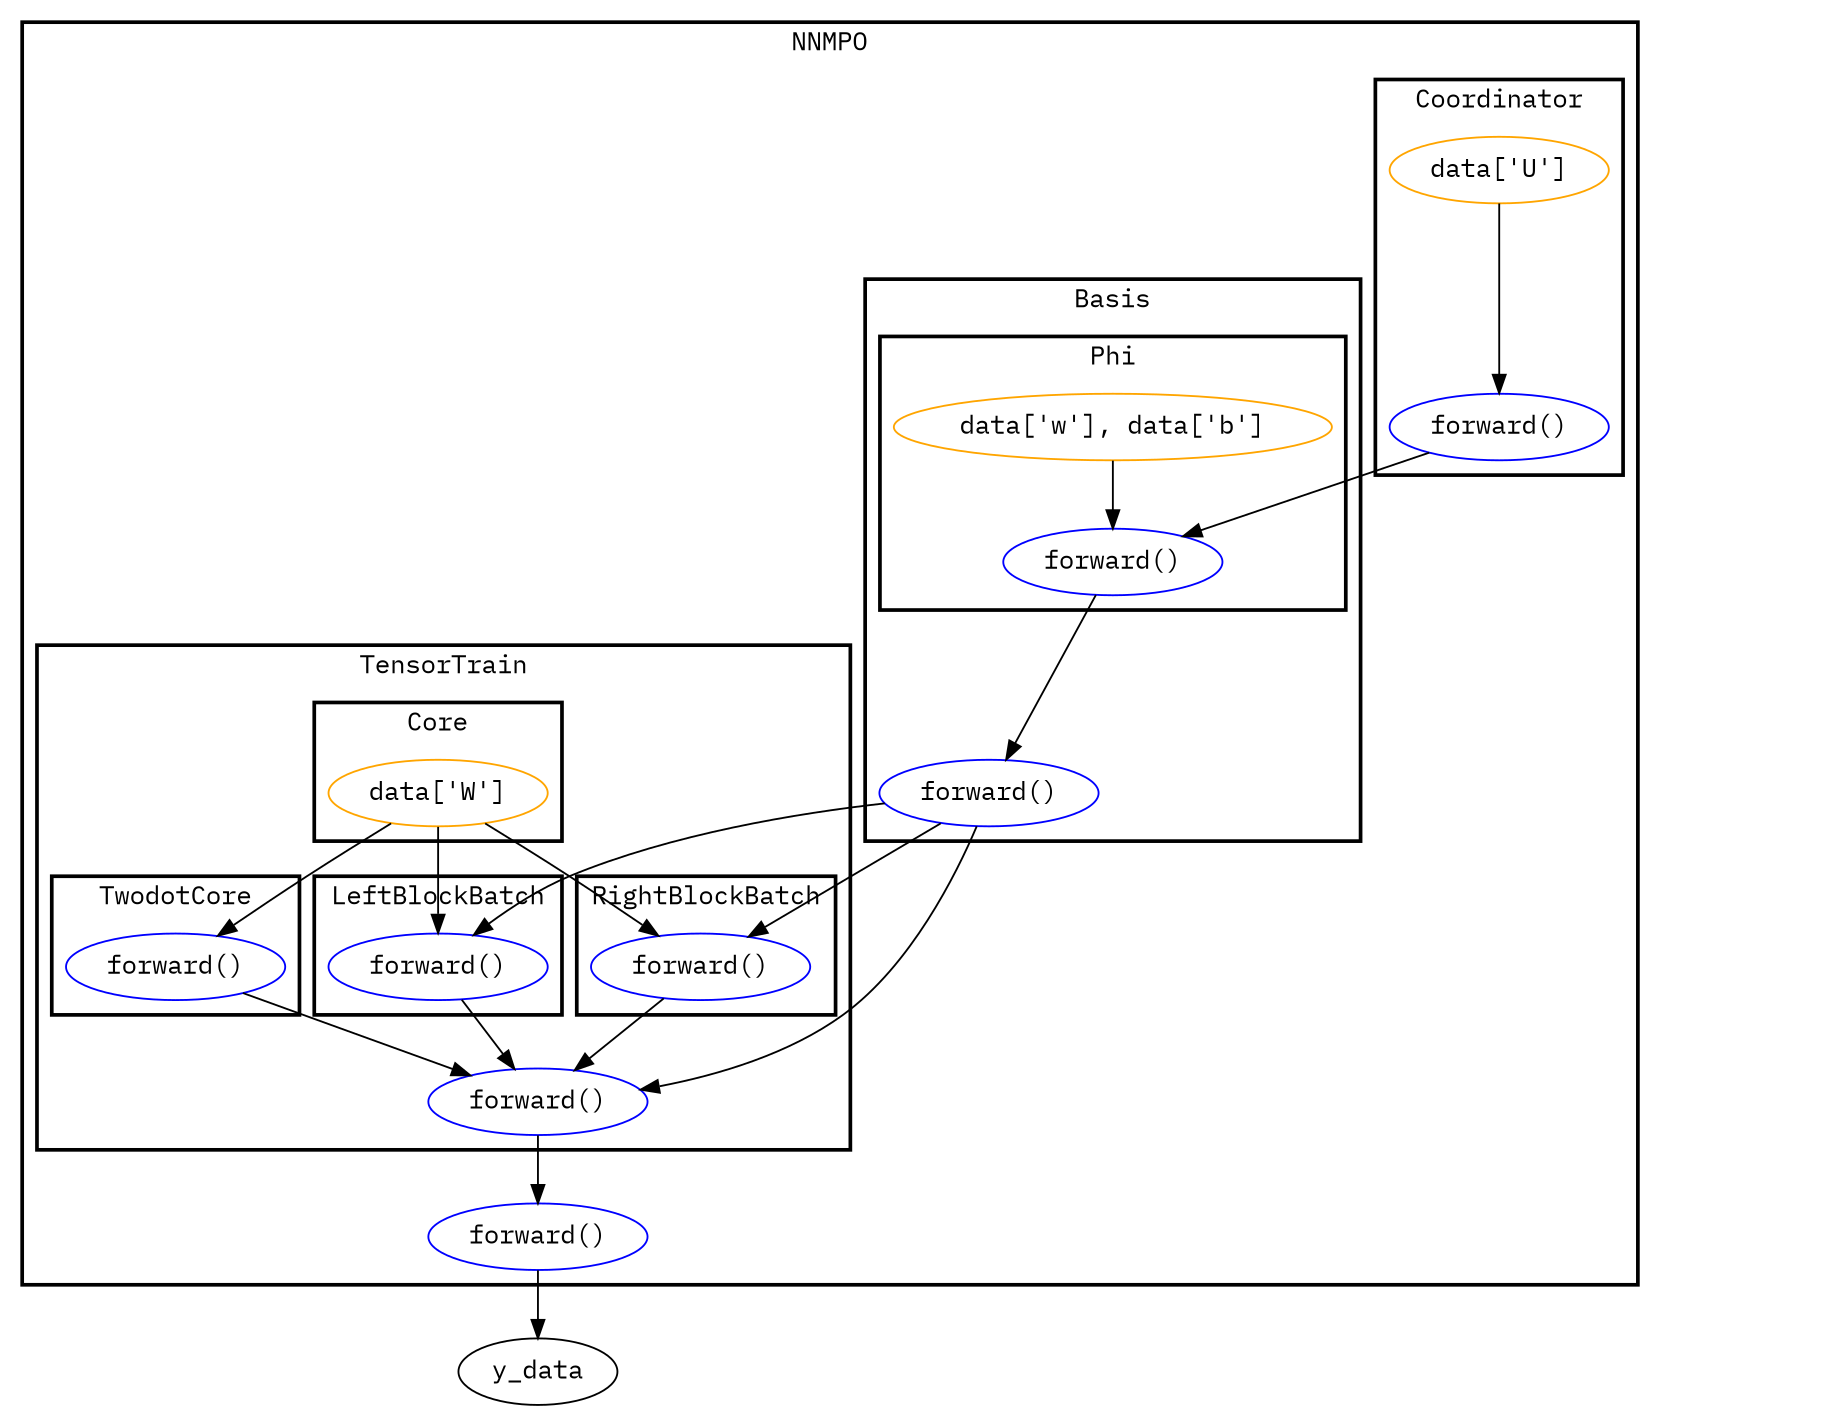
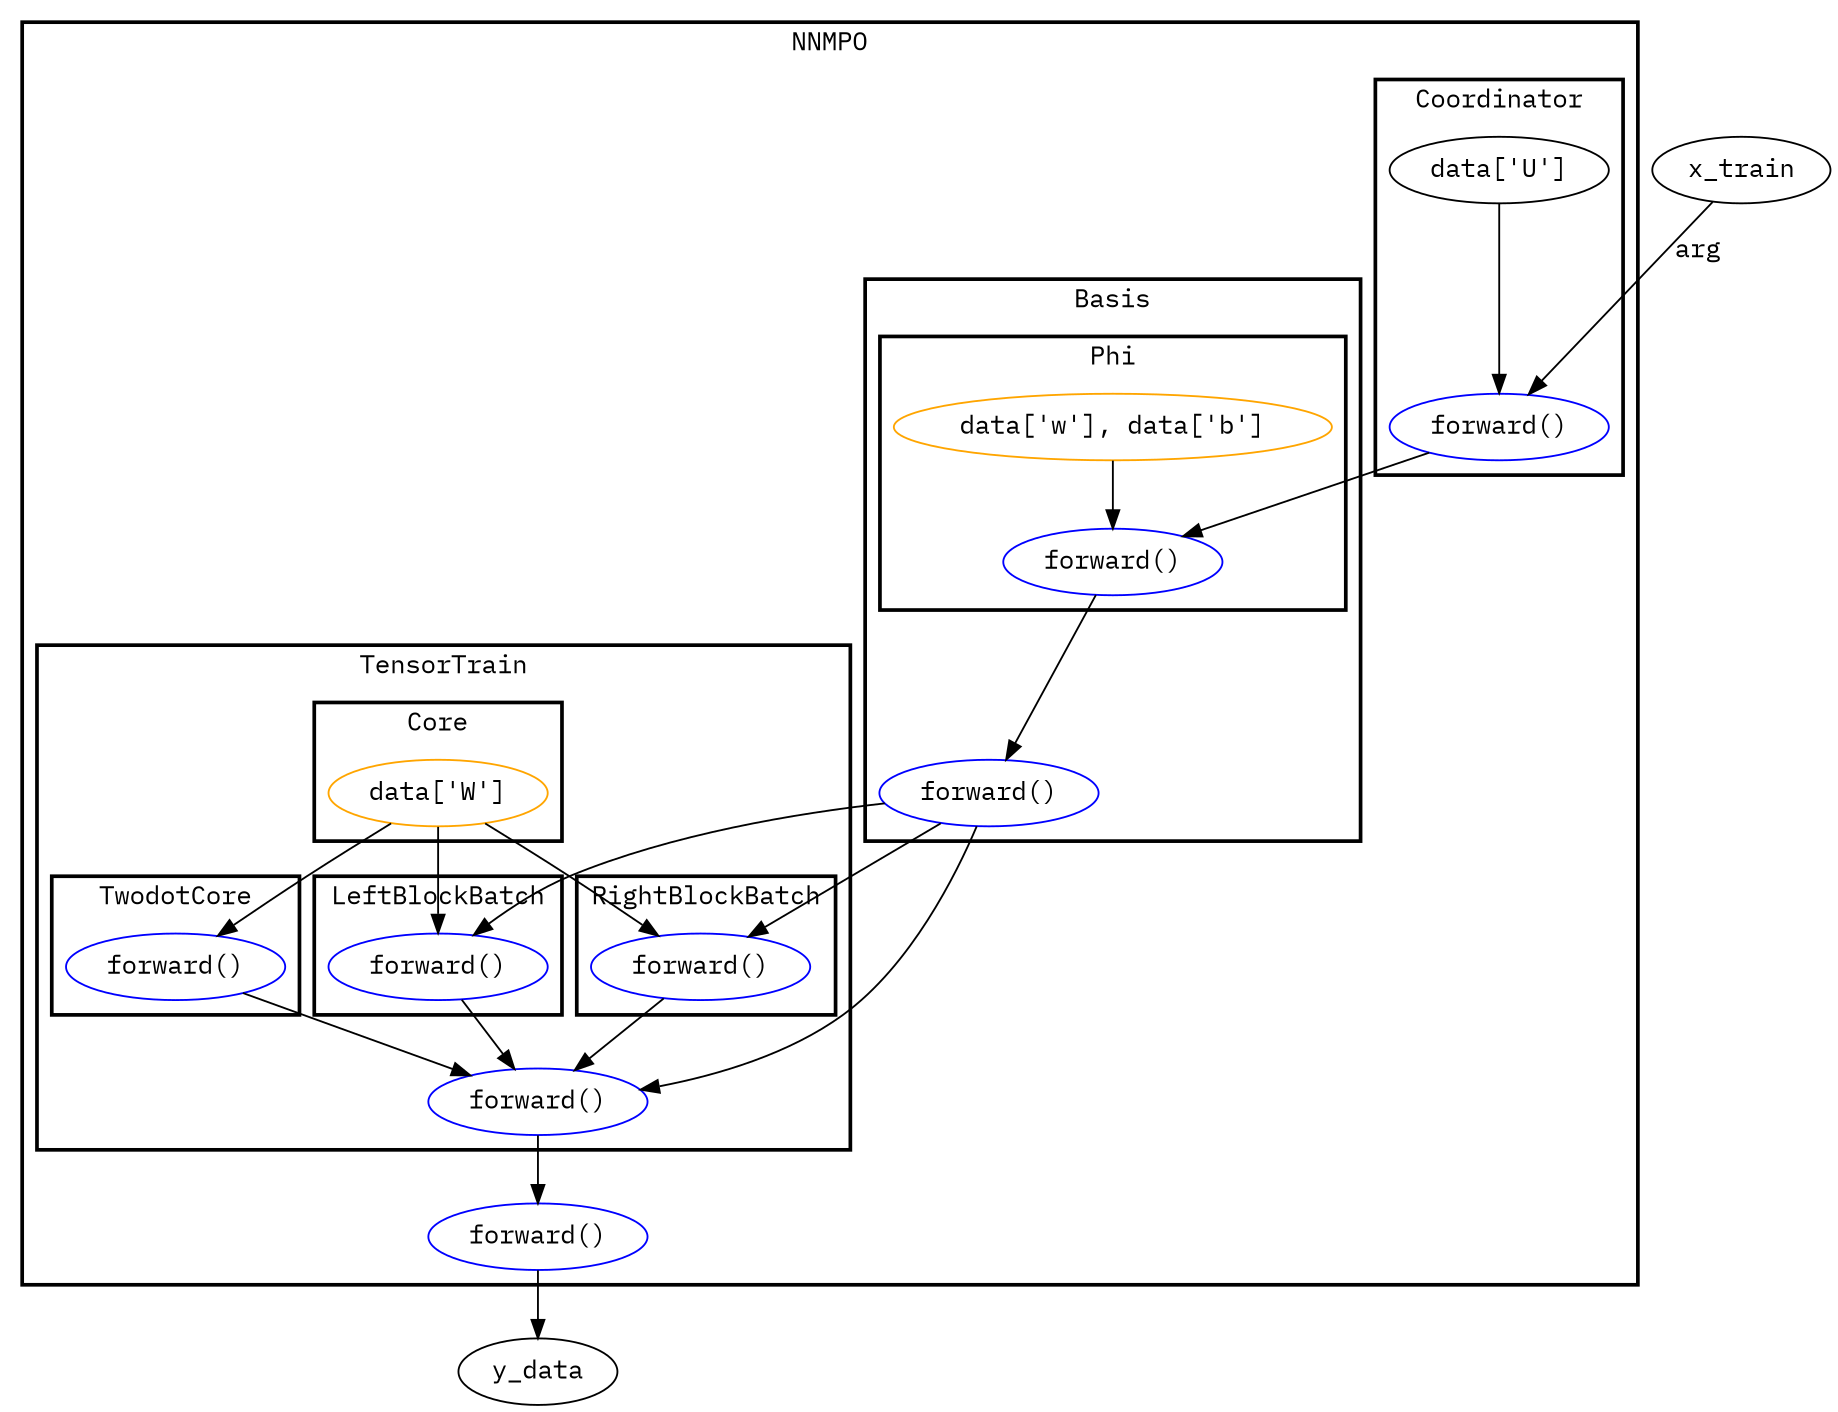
node "data['U']": color orange -> black
node "x_train": added
